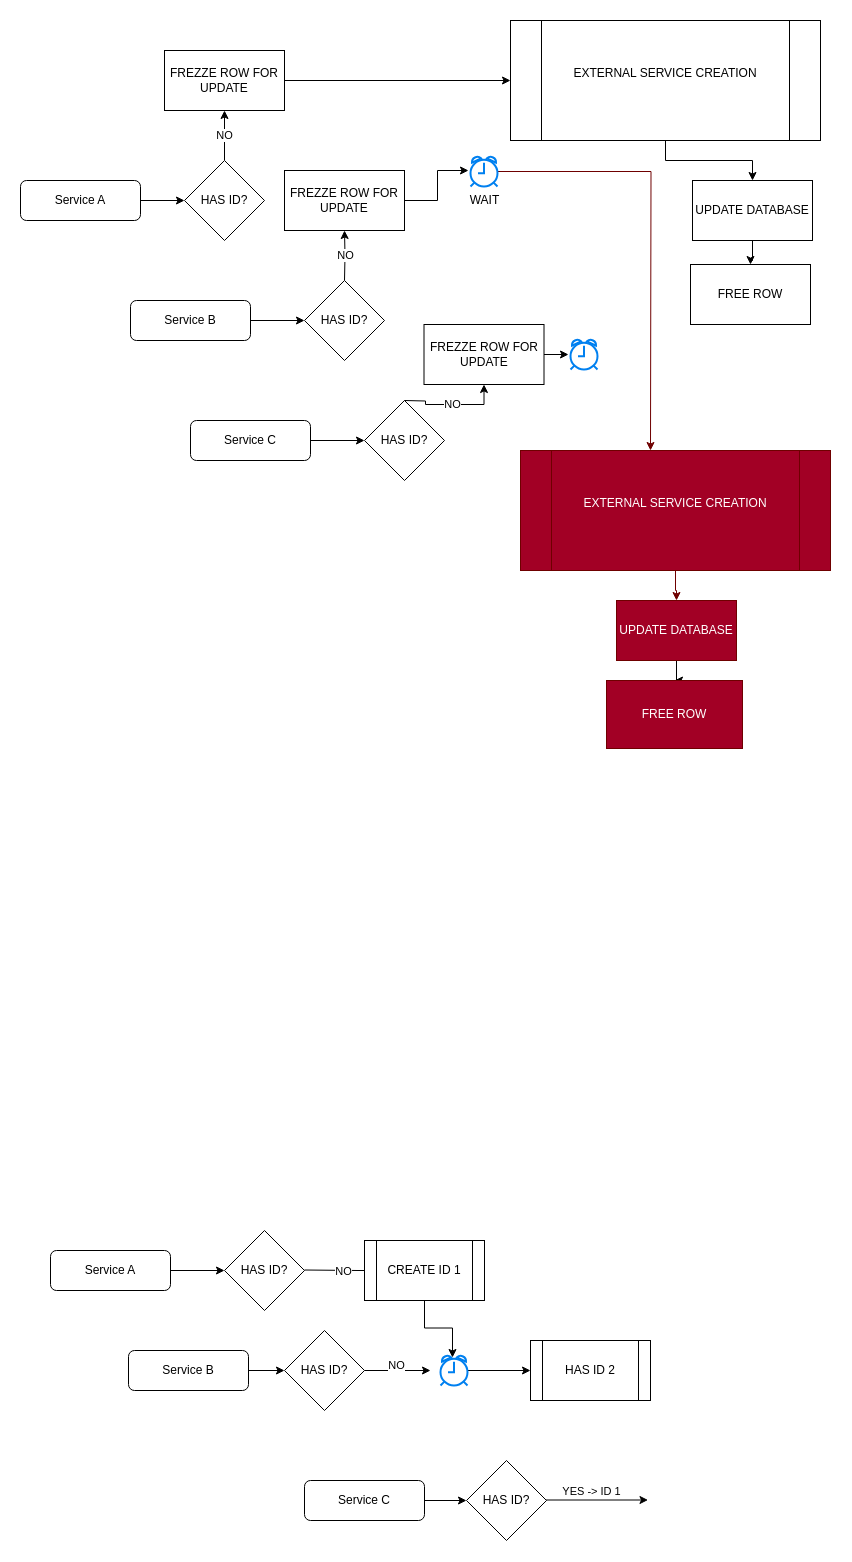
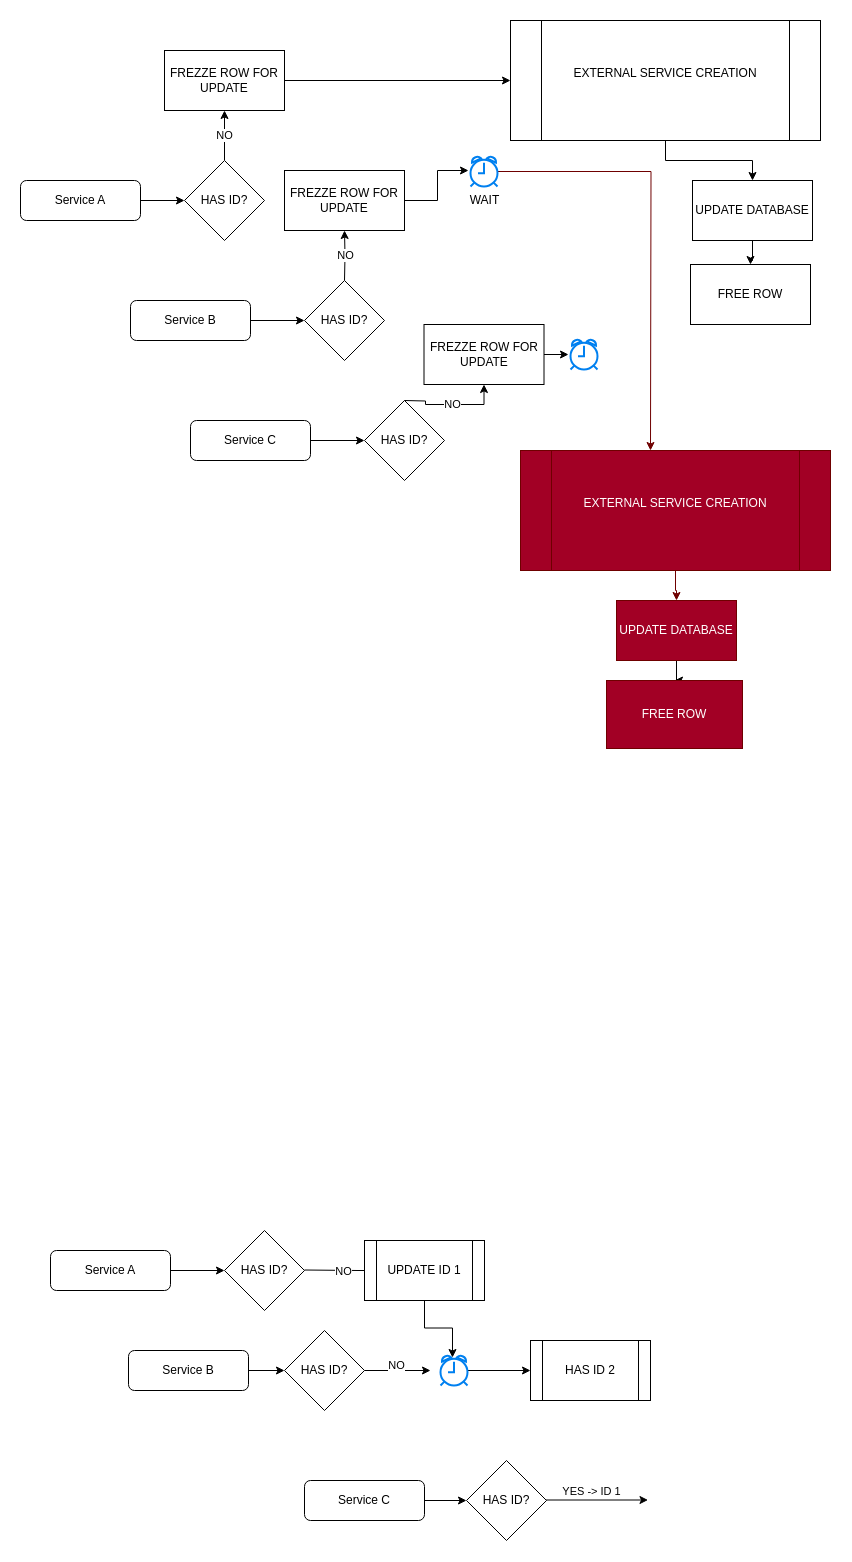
node "CREATE ID 1": label "CREATE ID 1" -> "UPDATE ID 1"
